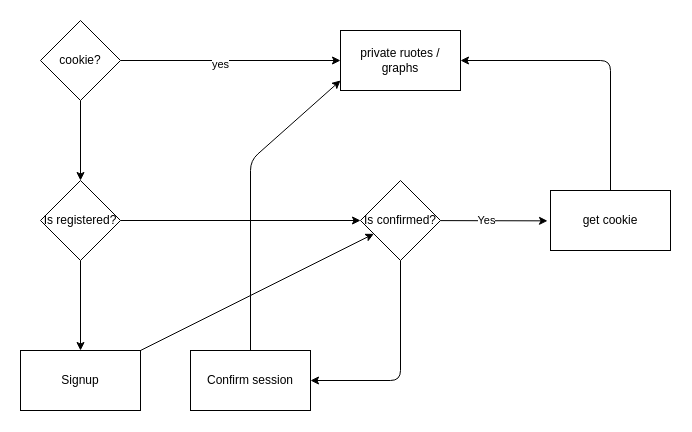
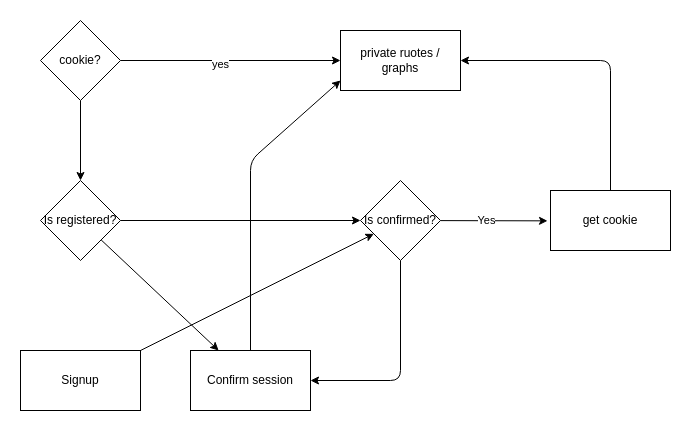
edge "Is registered?" -> "Signup": now "Is registered?" -> "Confirm session"
